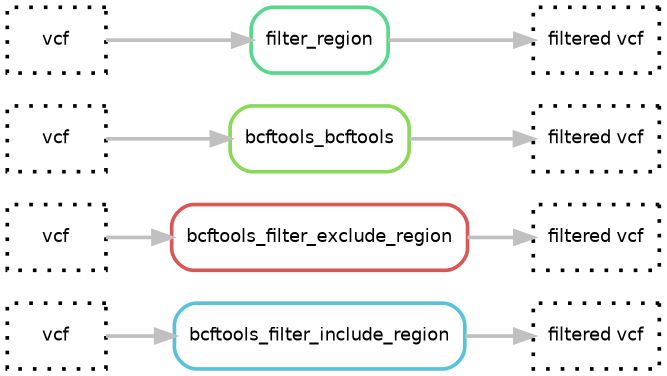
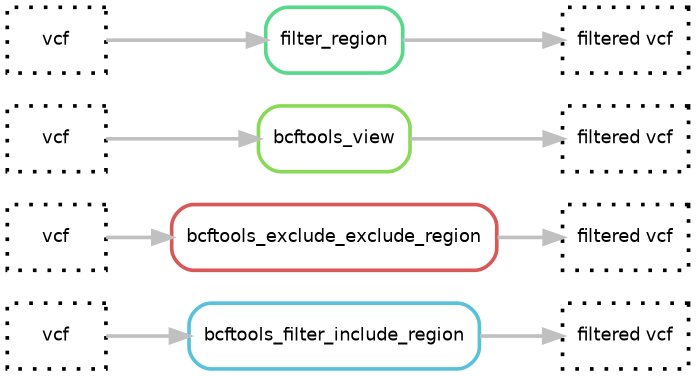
node "bcftools_bcftools": label "bcftools_bcftools" -> "bcftools_view"
node "bcftools_filter_exclude_region": label "bcftools_filter_exclude_region" -> "bcftools_exclude_exclude_region"
